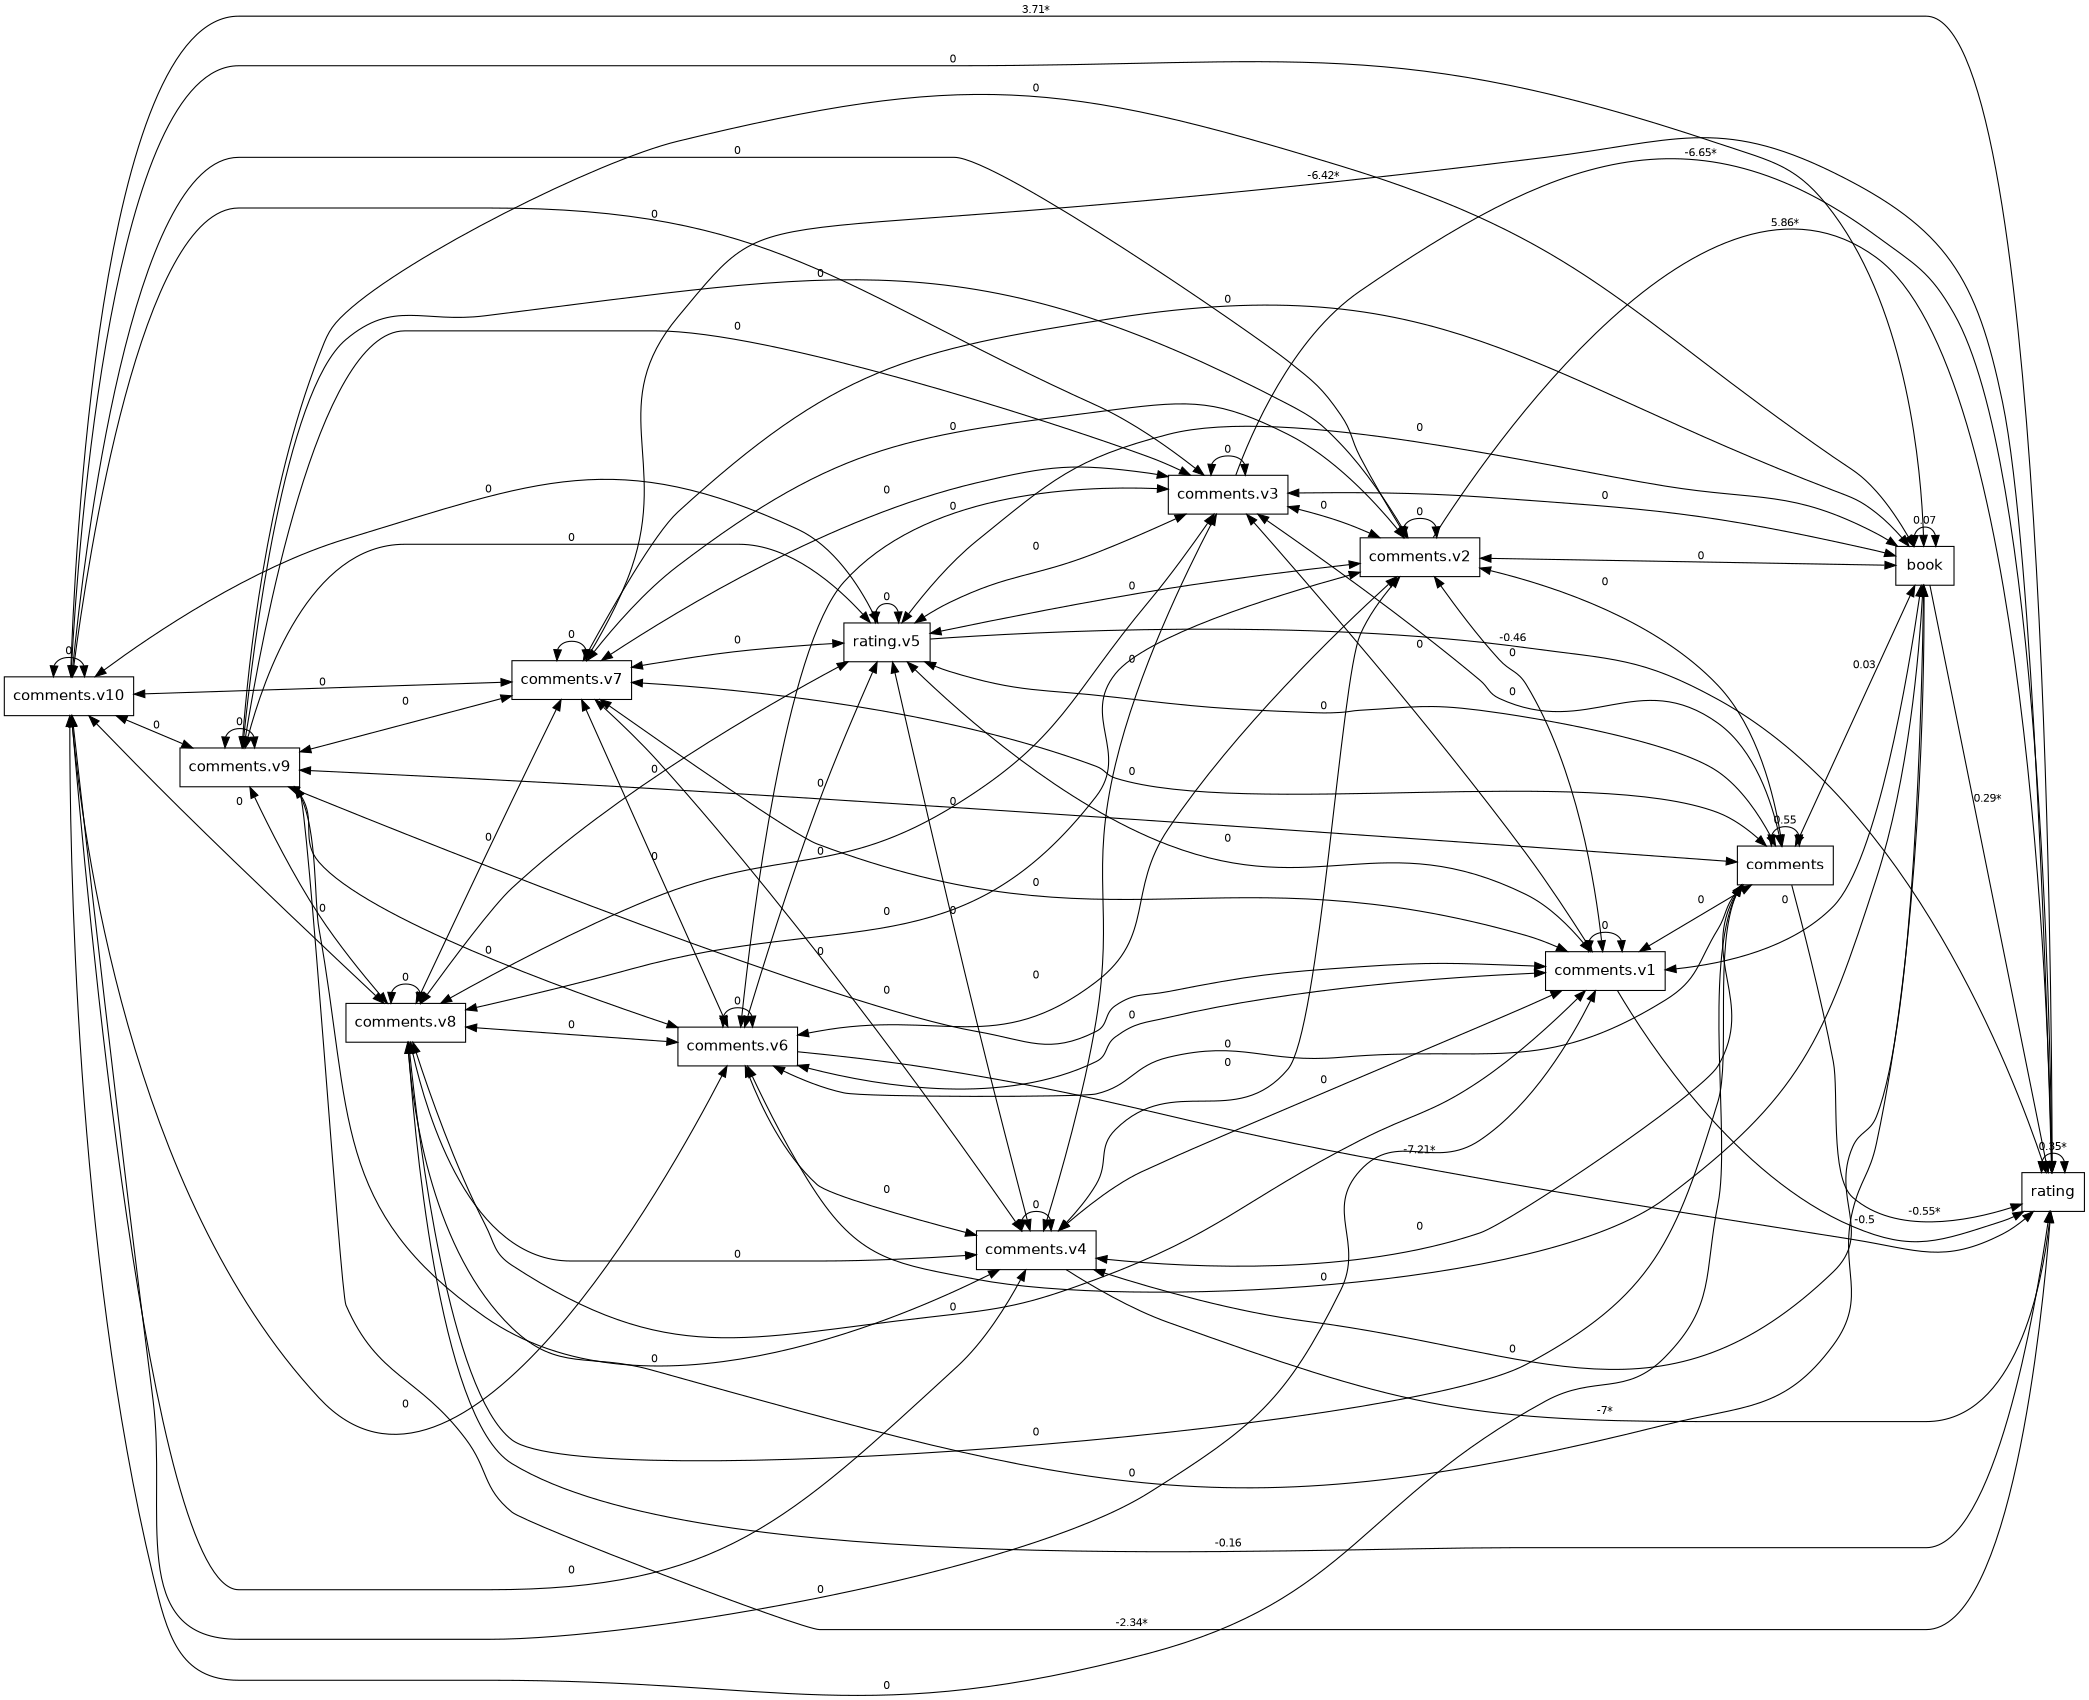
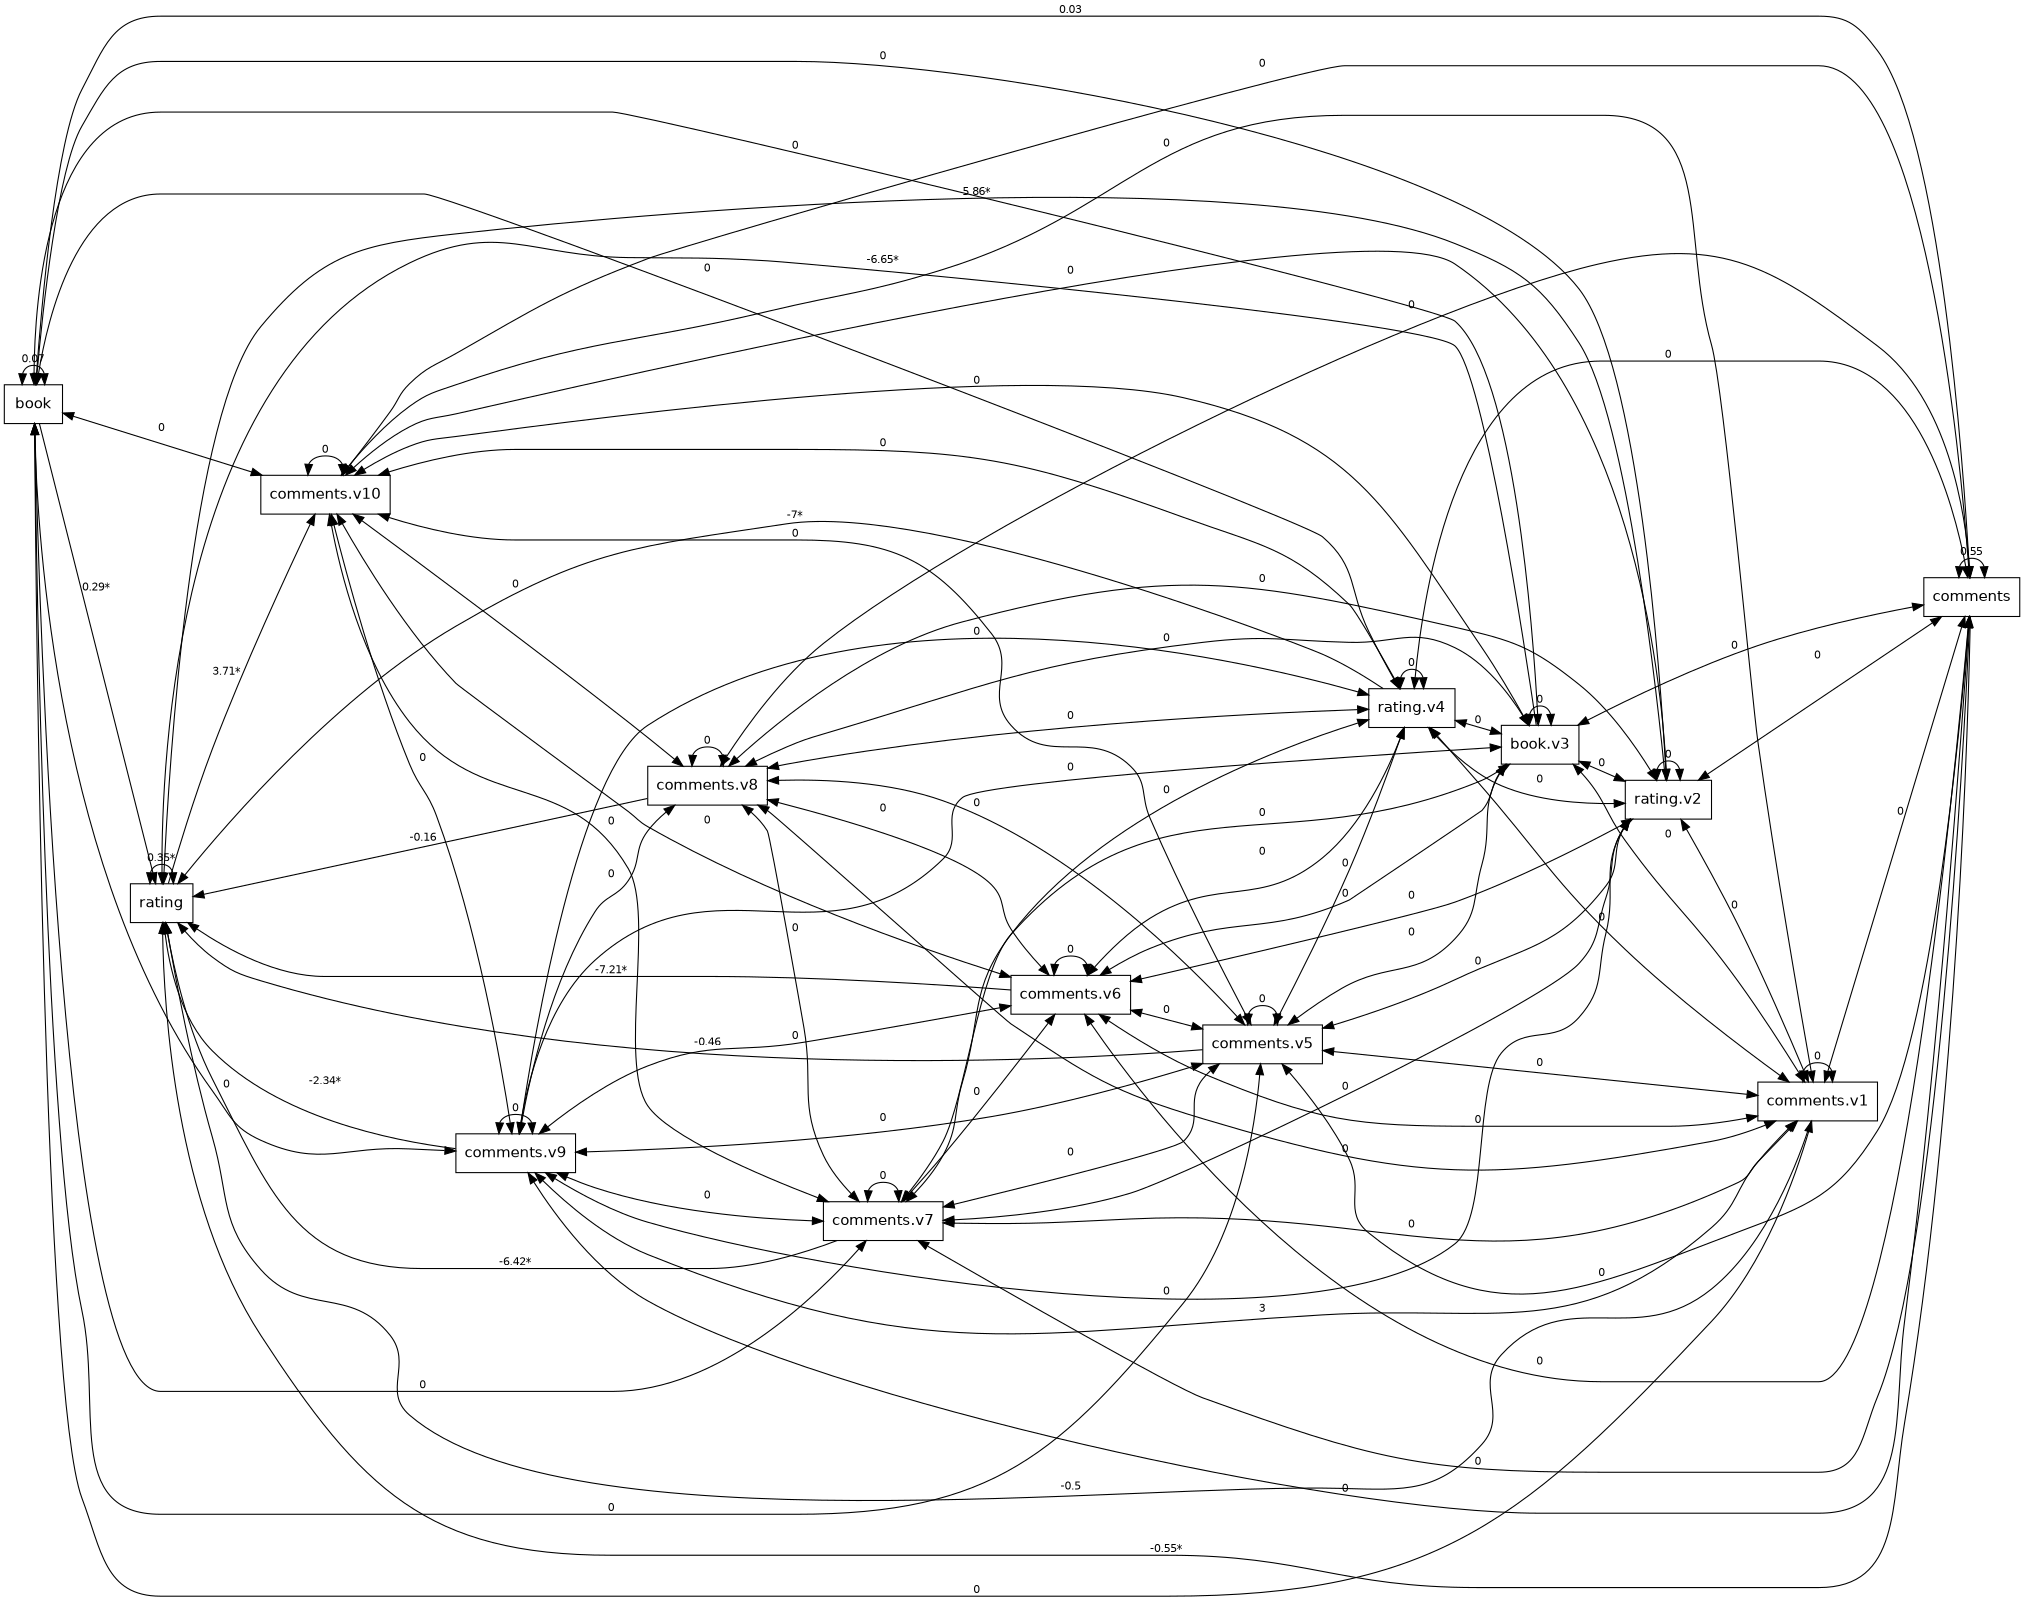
edge "comments.v10" -> "rating": reversed
node "comments.v3": label "comments.v3" -> "book.v3"
node "comments.v2": label "comments.v2" -> "rating.v2"
node "rating.v5": label "rating.v5" -> "comments.v5"
edge "comments.v9" -- "comments.v1": label "0" -> "3"
node "comments.v4": label "comments.v4" -> "rating.v4"
edge "book" -- "comments.v6": removed, label "0"
edge "book" -- "comments.v8": removed, label "0"
